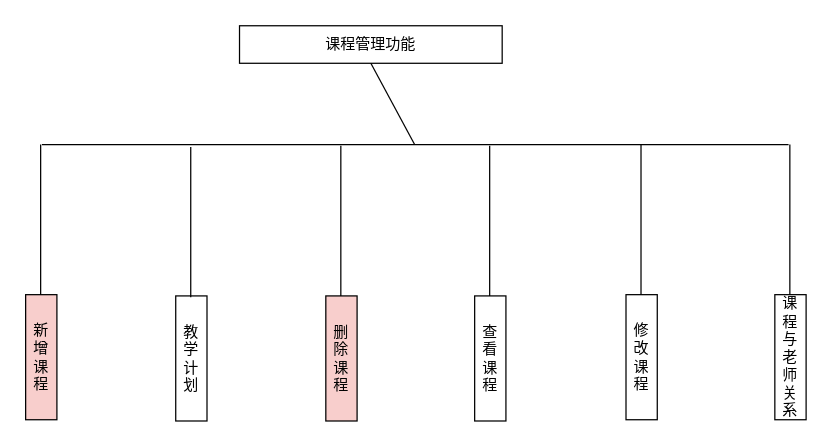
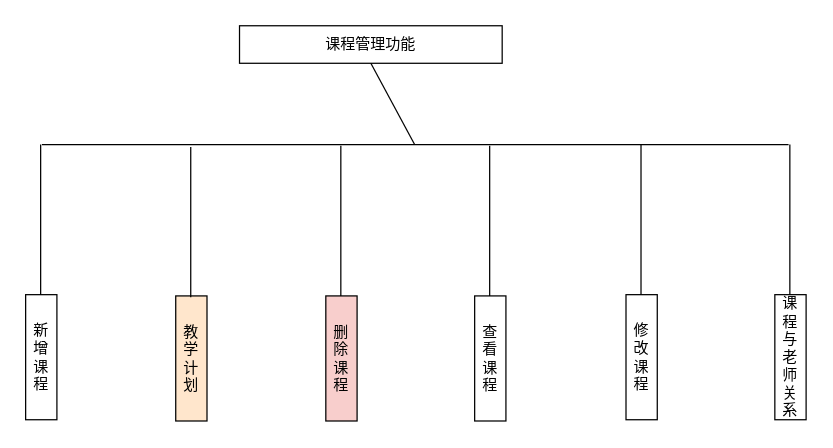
node "新增课程": fillcolor #f8cecc -> #ffffff
node "教学计划": fillcolor #ffffff -> #ffe6cc
